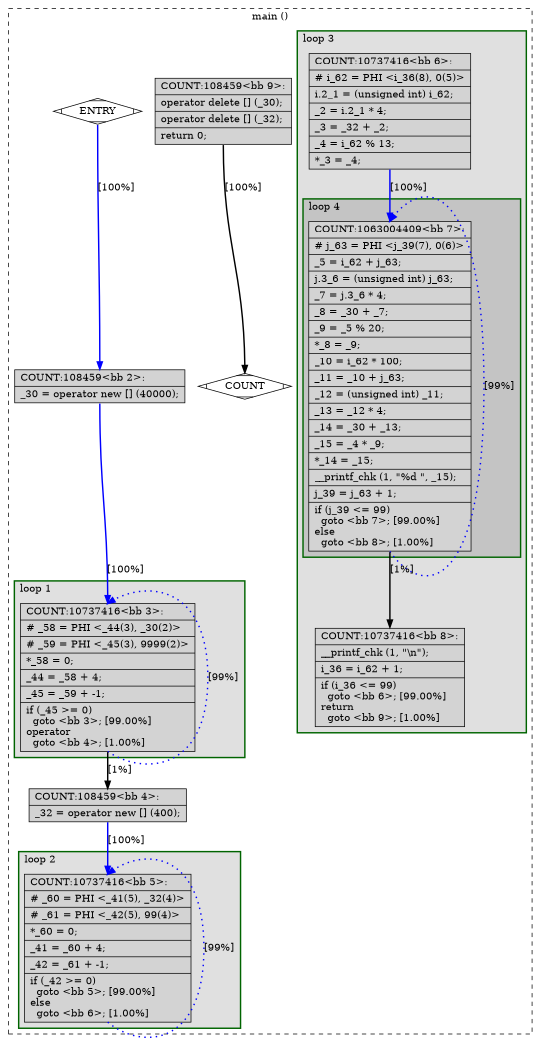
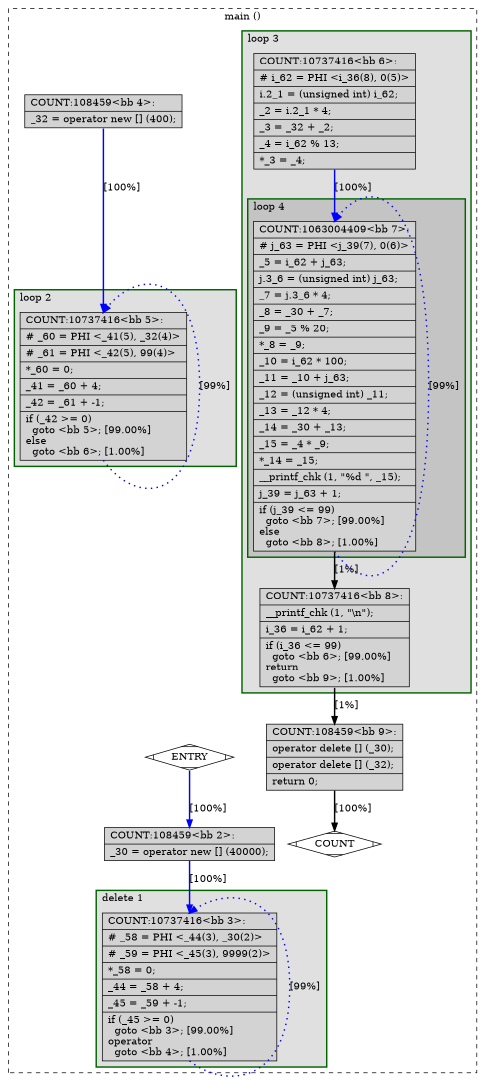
cluster "loop 1": label "loop 1" -> "delete 1"
edge "COUNT:10737416<bb 8>:" -> "COUNT:108459<bb 9>:": added, label "[1%]"
edge "COUNT:10737416<bb 3>:" -> "COUNT:108459<bb 4>:": removed, label "[1%]"
